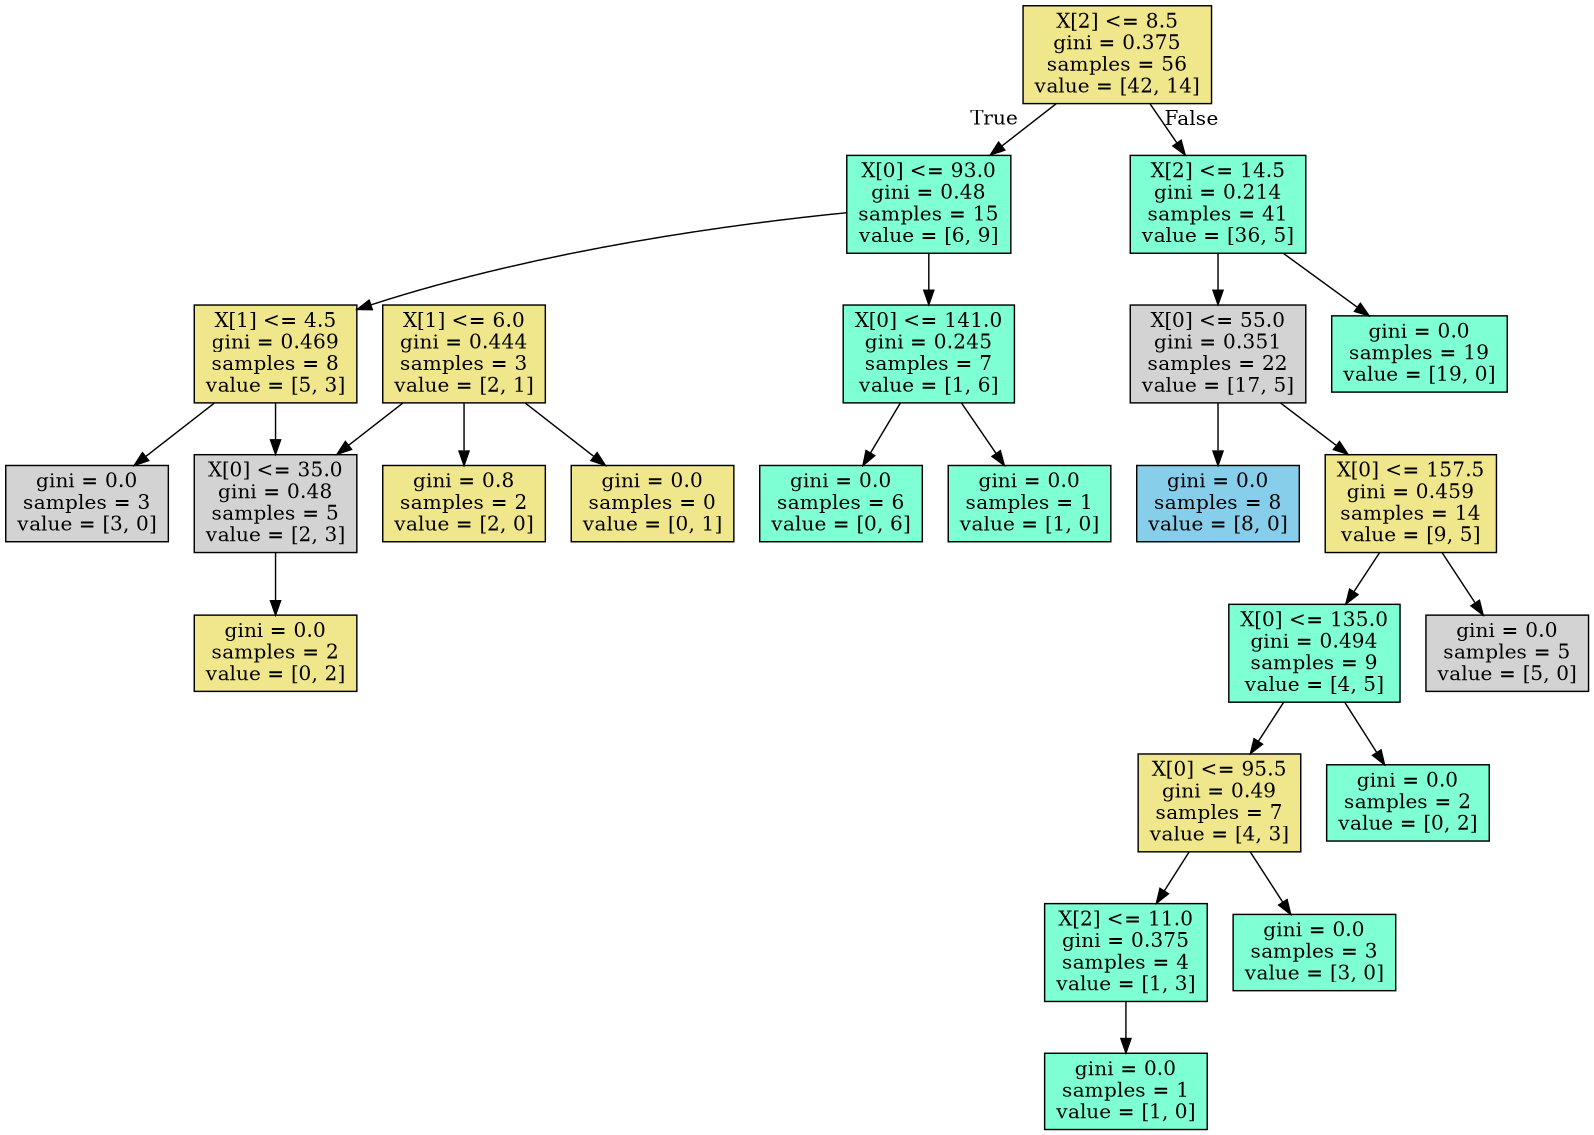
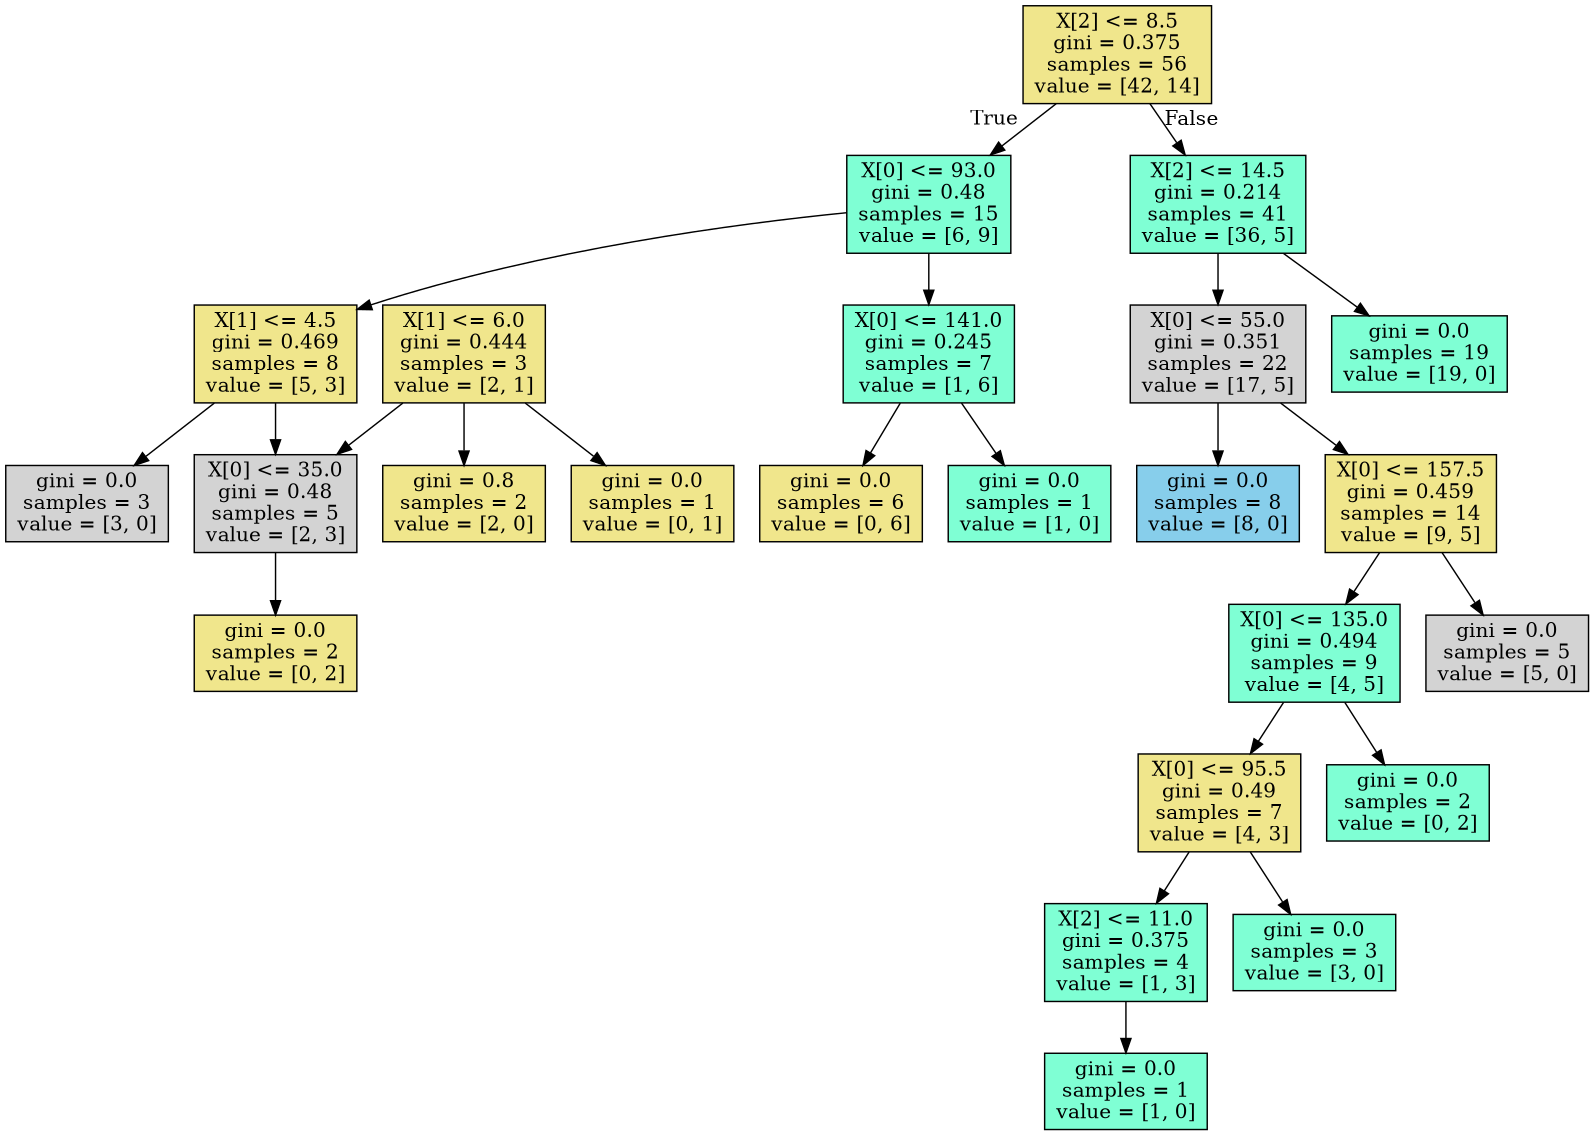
node "gini = 0.0 samples = 0 value = [0, 1]": label "gini = 0.0 samples = 0 value = [0, 1]" -> "gini = 0.0 samples = 1 value = [0, 1]"
node "gini = 0.0 samples = 6 value = [0, 6]": fillcolor aquamarine -> khaki
